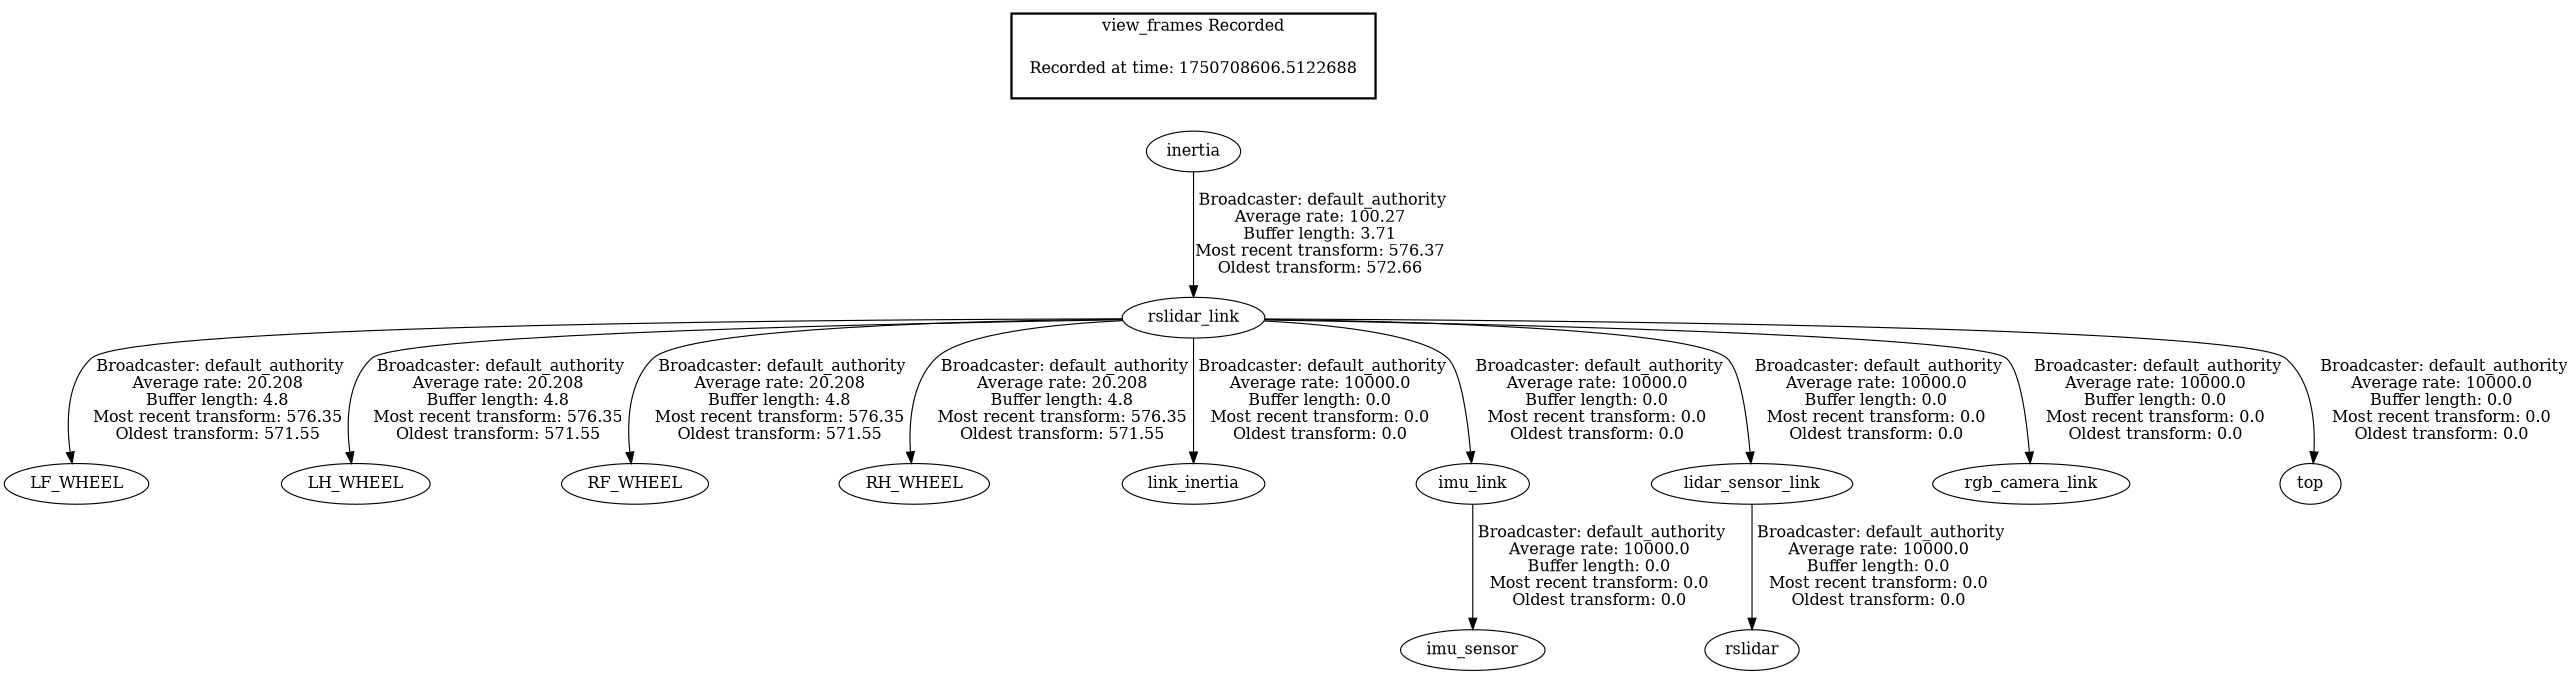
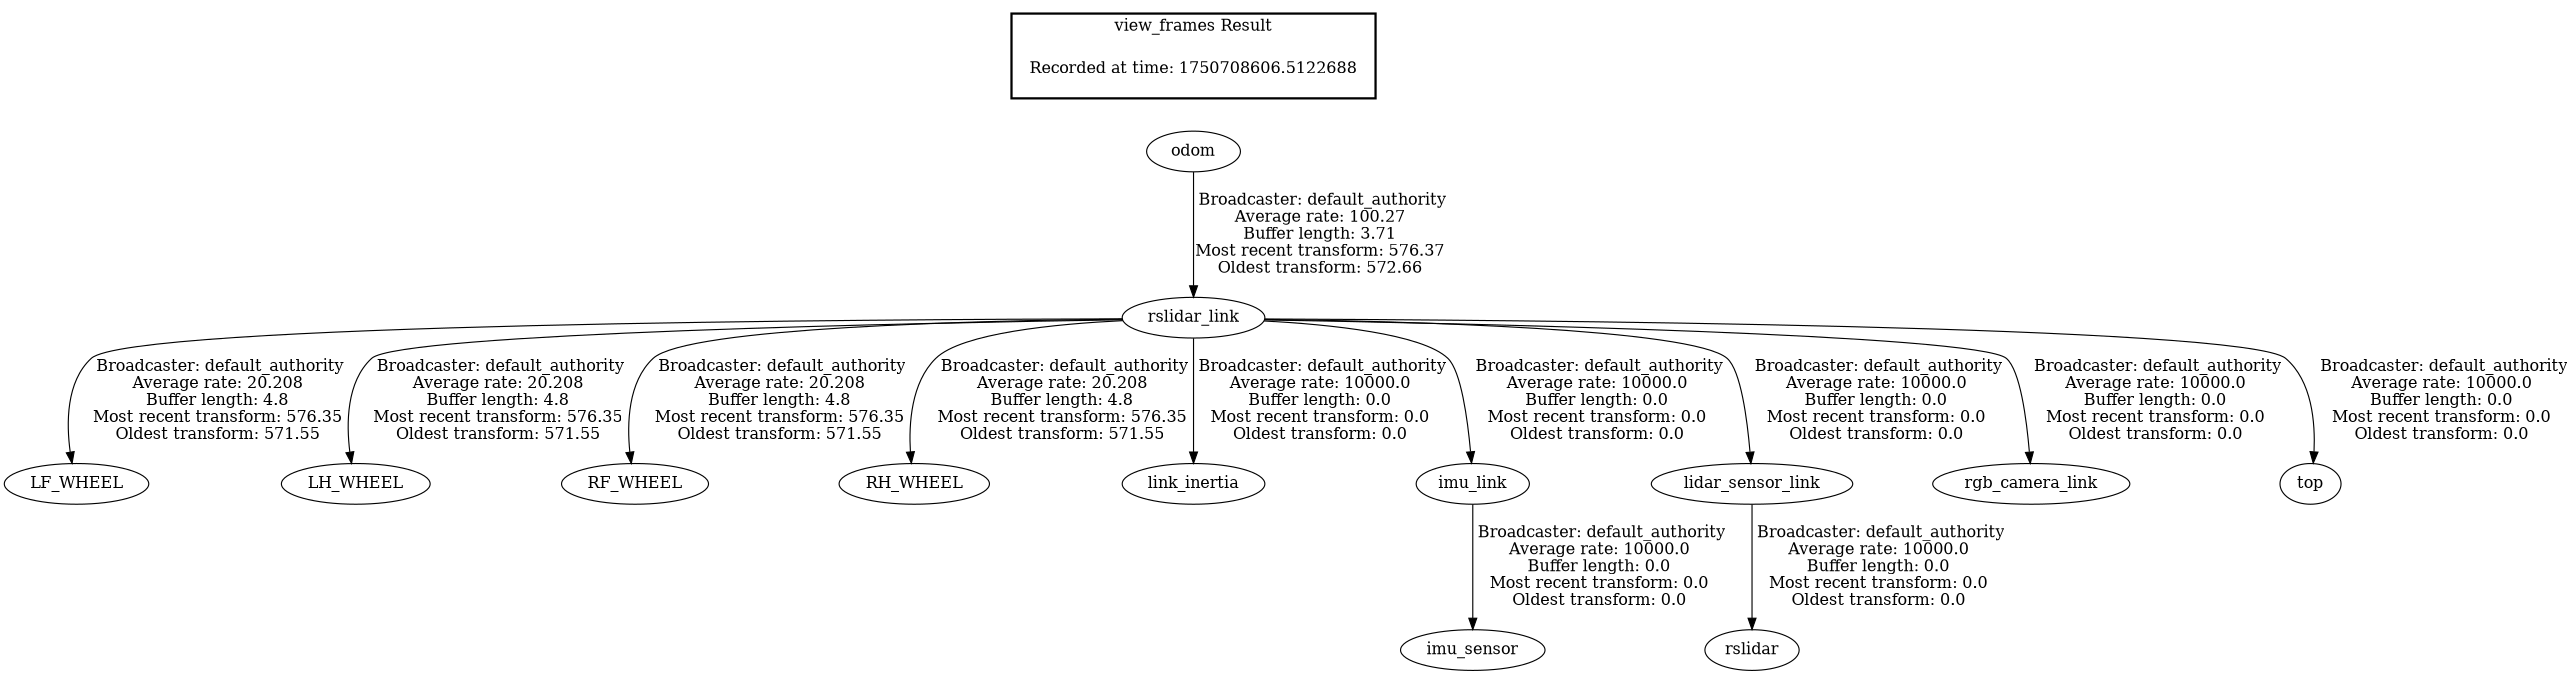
cluster "view_frames Recorded": label "view_frames Recorded" -> "view_frames Result"
node "inertia": label "inertia" -> "odom"
